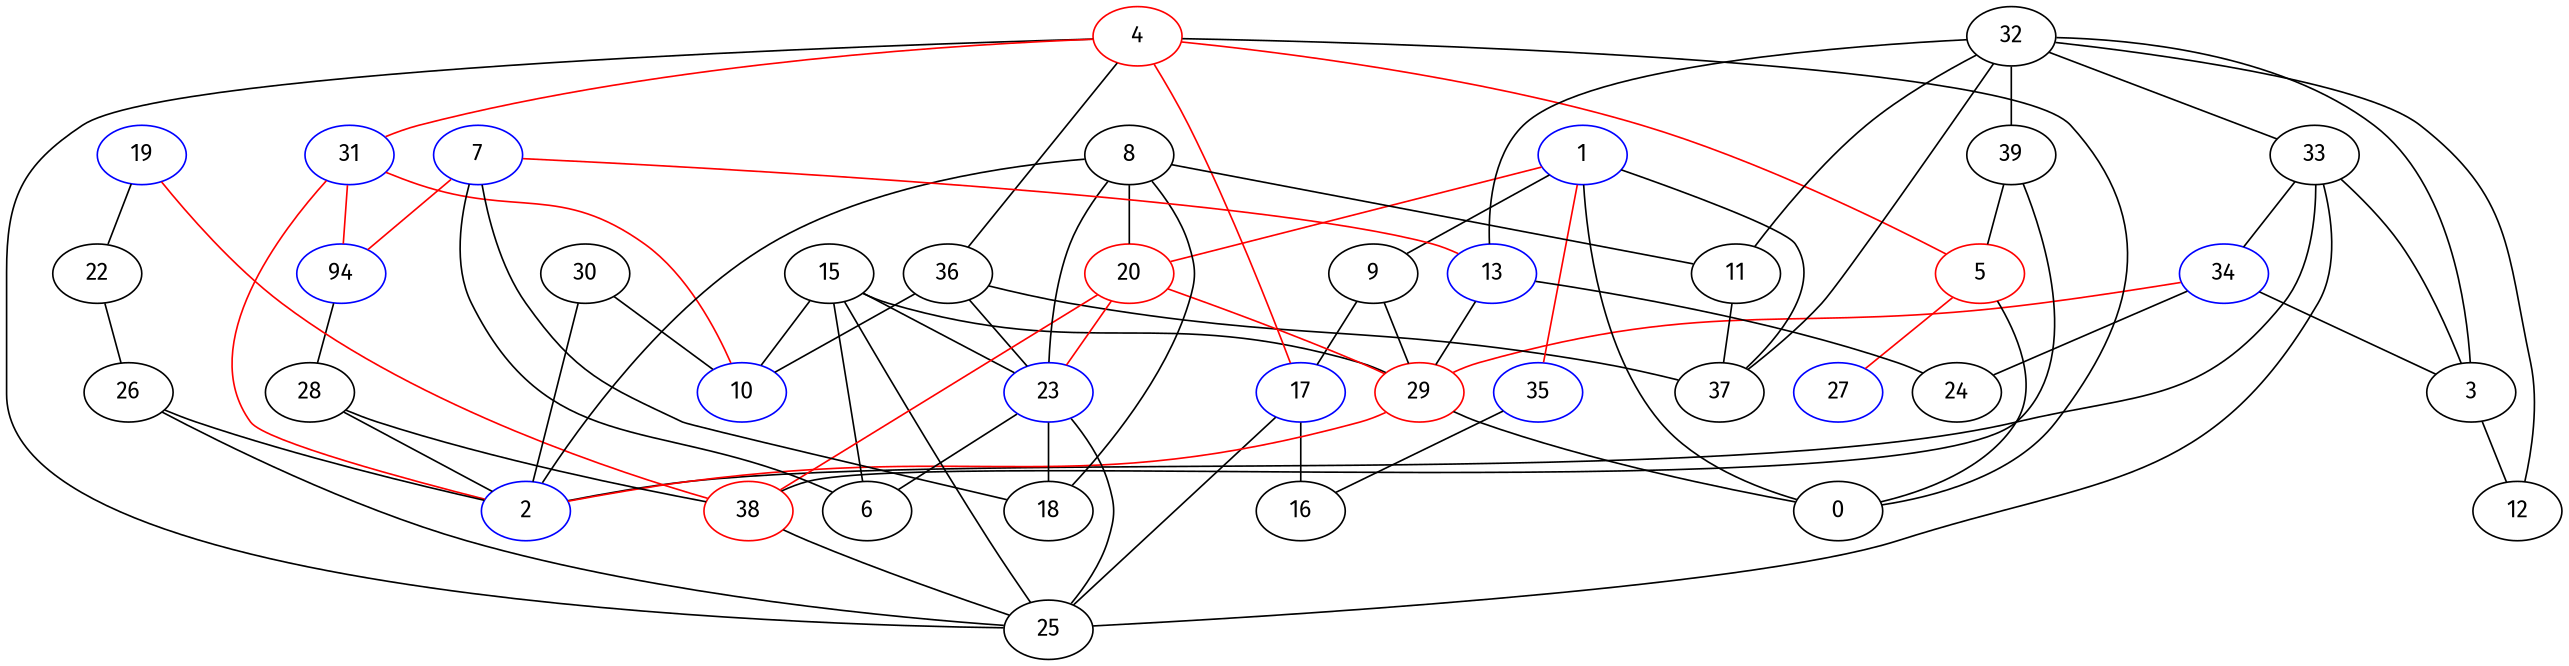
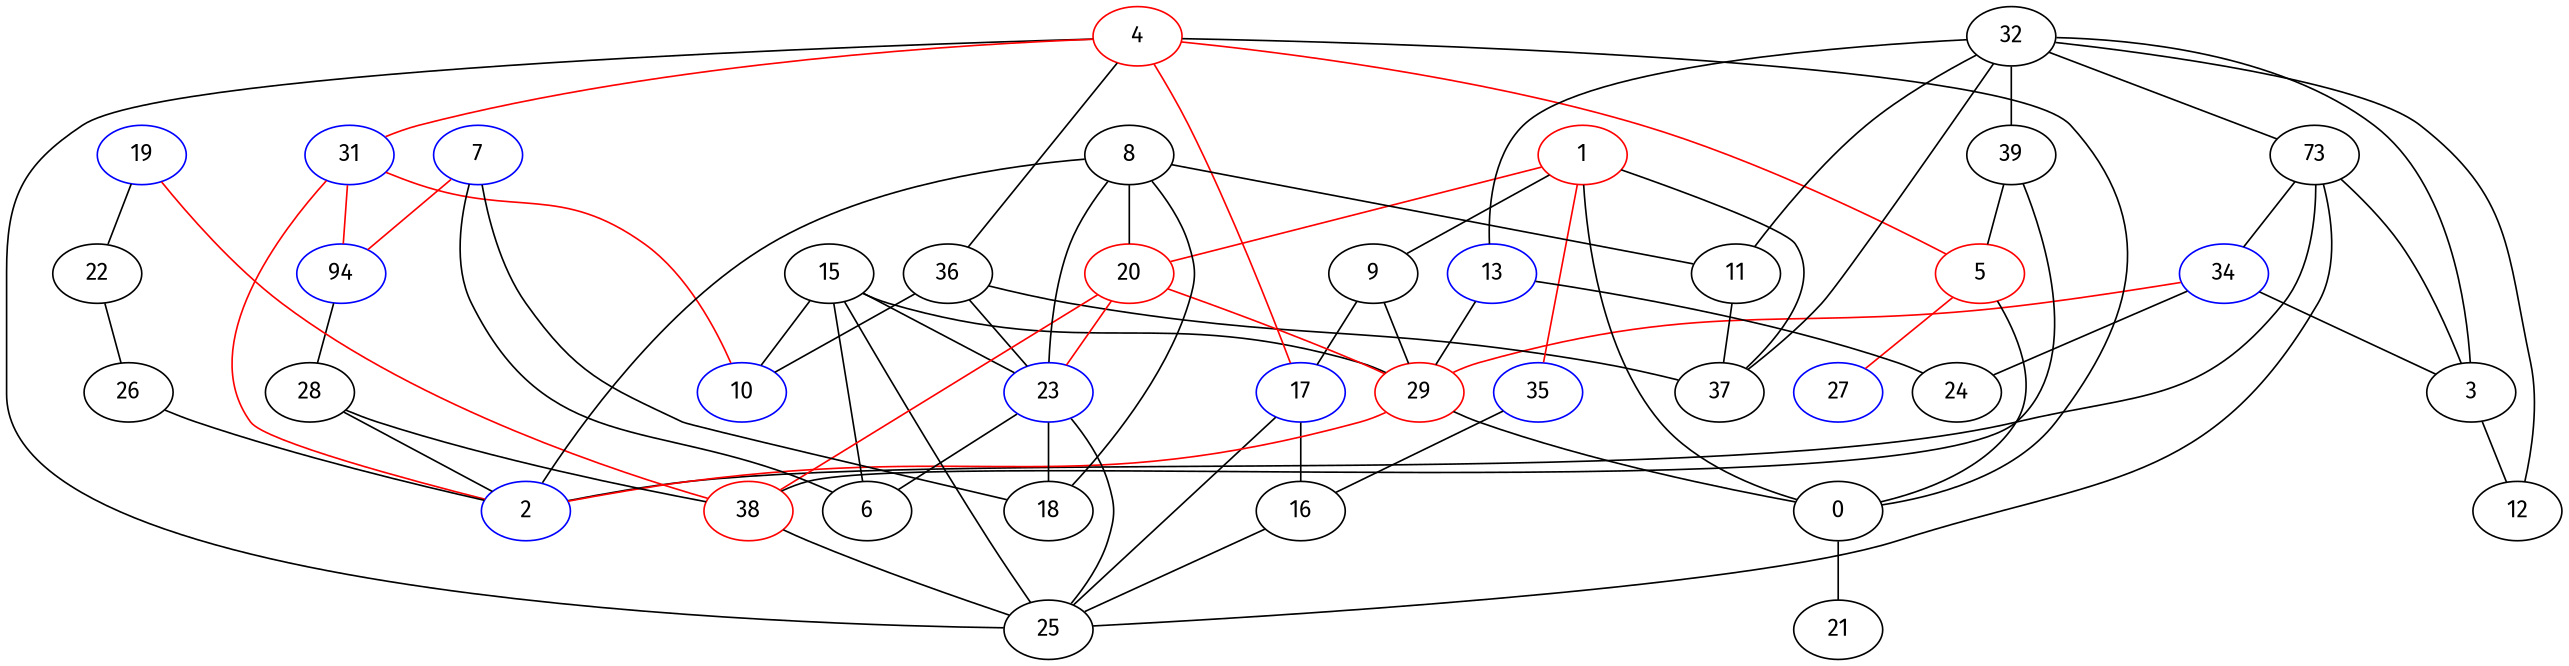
node "1": color blue -> red
node "33": label "33" -> "73"
edge "7" -- "13": removed
node "30": removed
edge "26" -- "25": now "16" -- "25"
node "21": added
